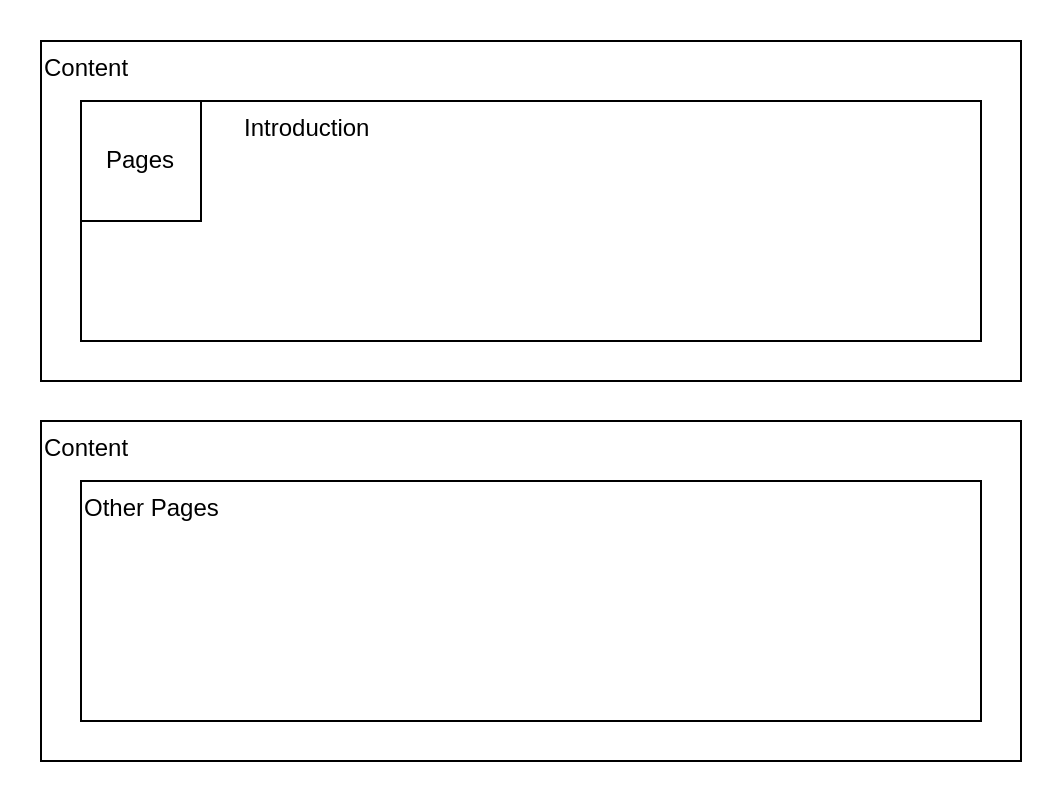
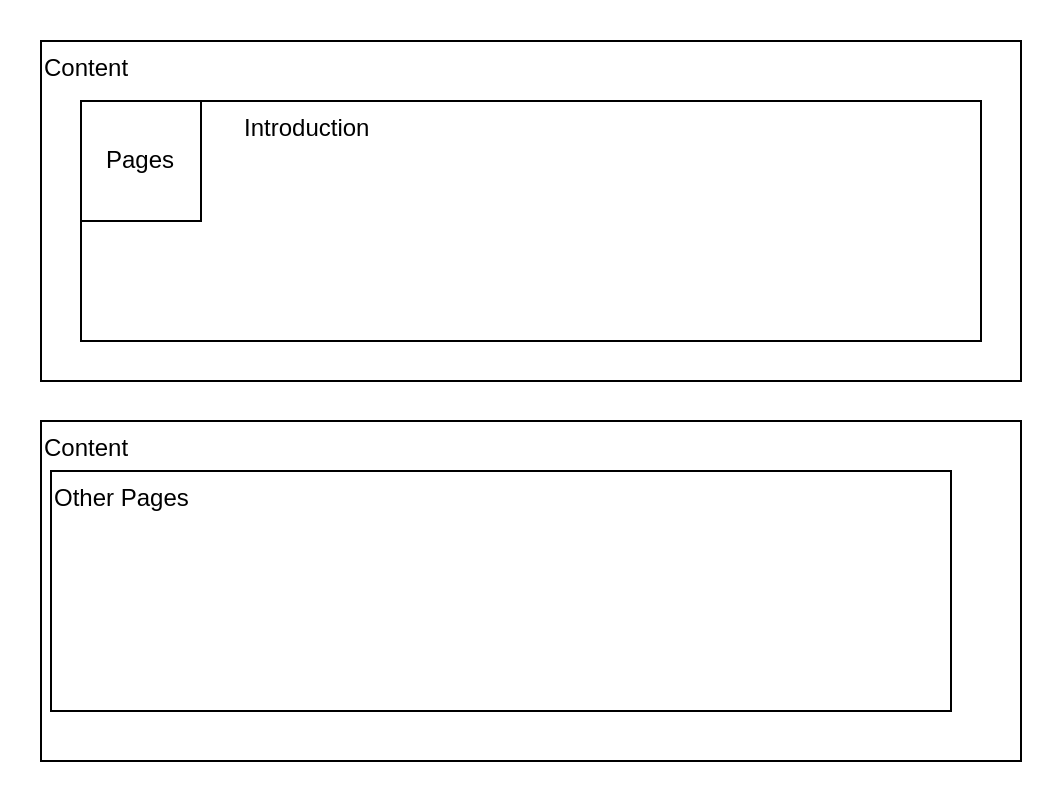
node "Other Pages": moved (531, 601) -> (501, 591)
